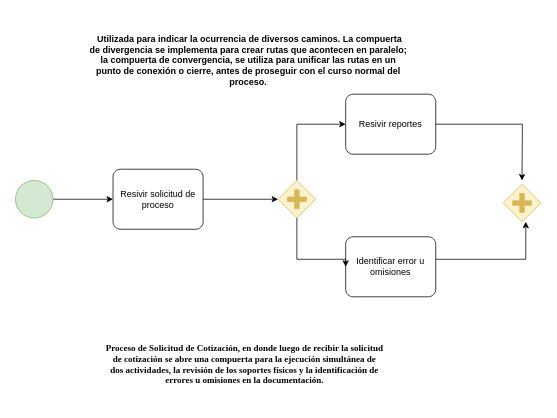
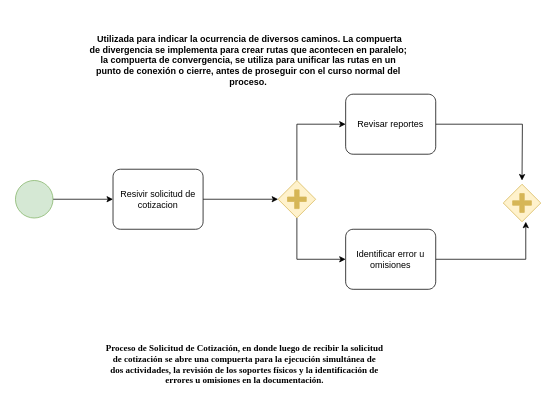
node "Resivir reportes": label "Resivir reportes" -> "Revisar reportes"
node "Resivir solicitud de proceso": label "Resivir solicitud de proceso" -> "Resivir solicitud de cotizacion"
node "Identificar error u omisiones": moved (390, 267) -> (390, 259)
